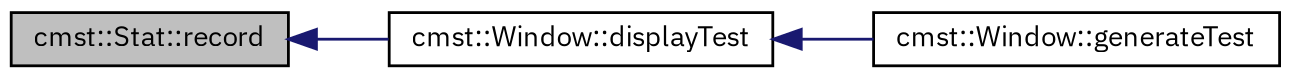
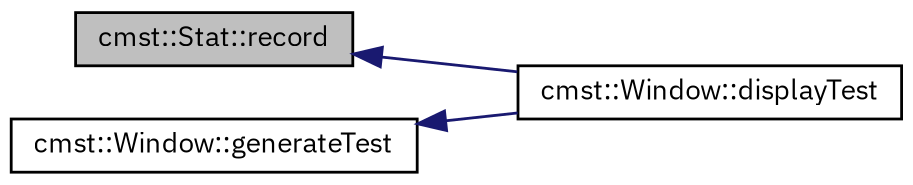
edge "cmst::Window::generateTest" -> "cmst::Window::displayTest": reversed
